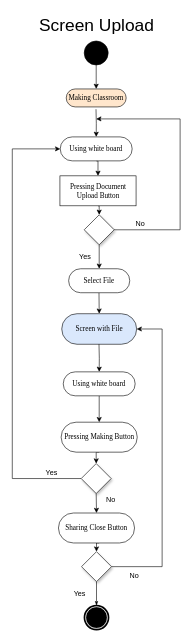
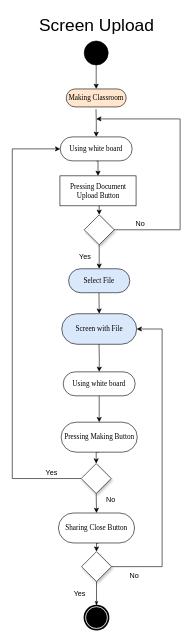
node "Select File": fillcolor #ffffff -> #dae8fc
